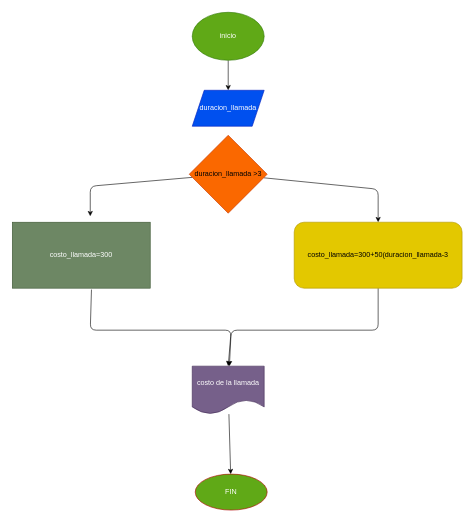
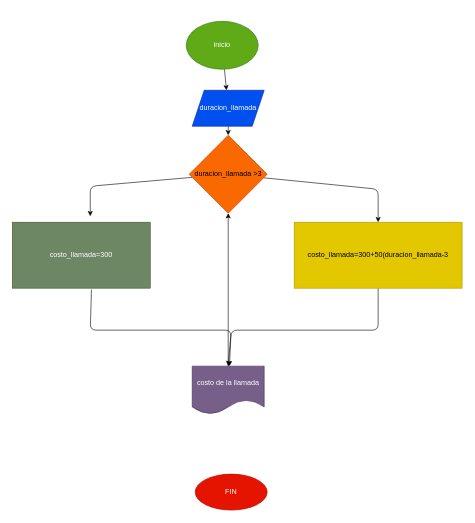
node "inicio": moved (228, 36) -> (222, 45)
edge "duracion_llamada" -> "duracion_llamada >3": added
node "costo_llamada=300+50(duracion_llamada-3": shape rounded rectangle -> rectangle
edge "costo de la llamada" -> "FIN": now "costo de la llamada" -> "duracion_llamada >3"
node "FIN": fillcolor #60a917 -> #e51400
